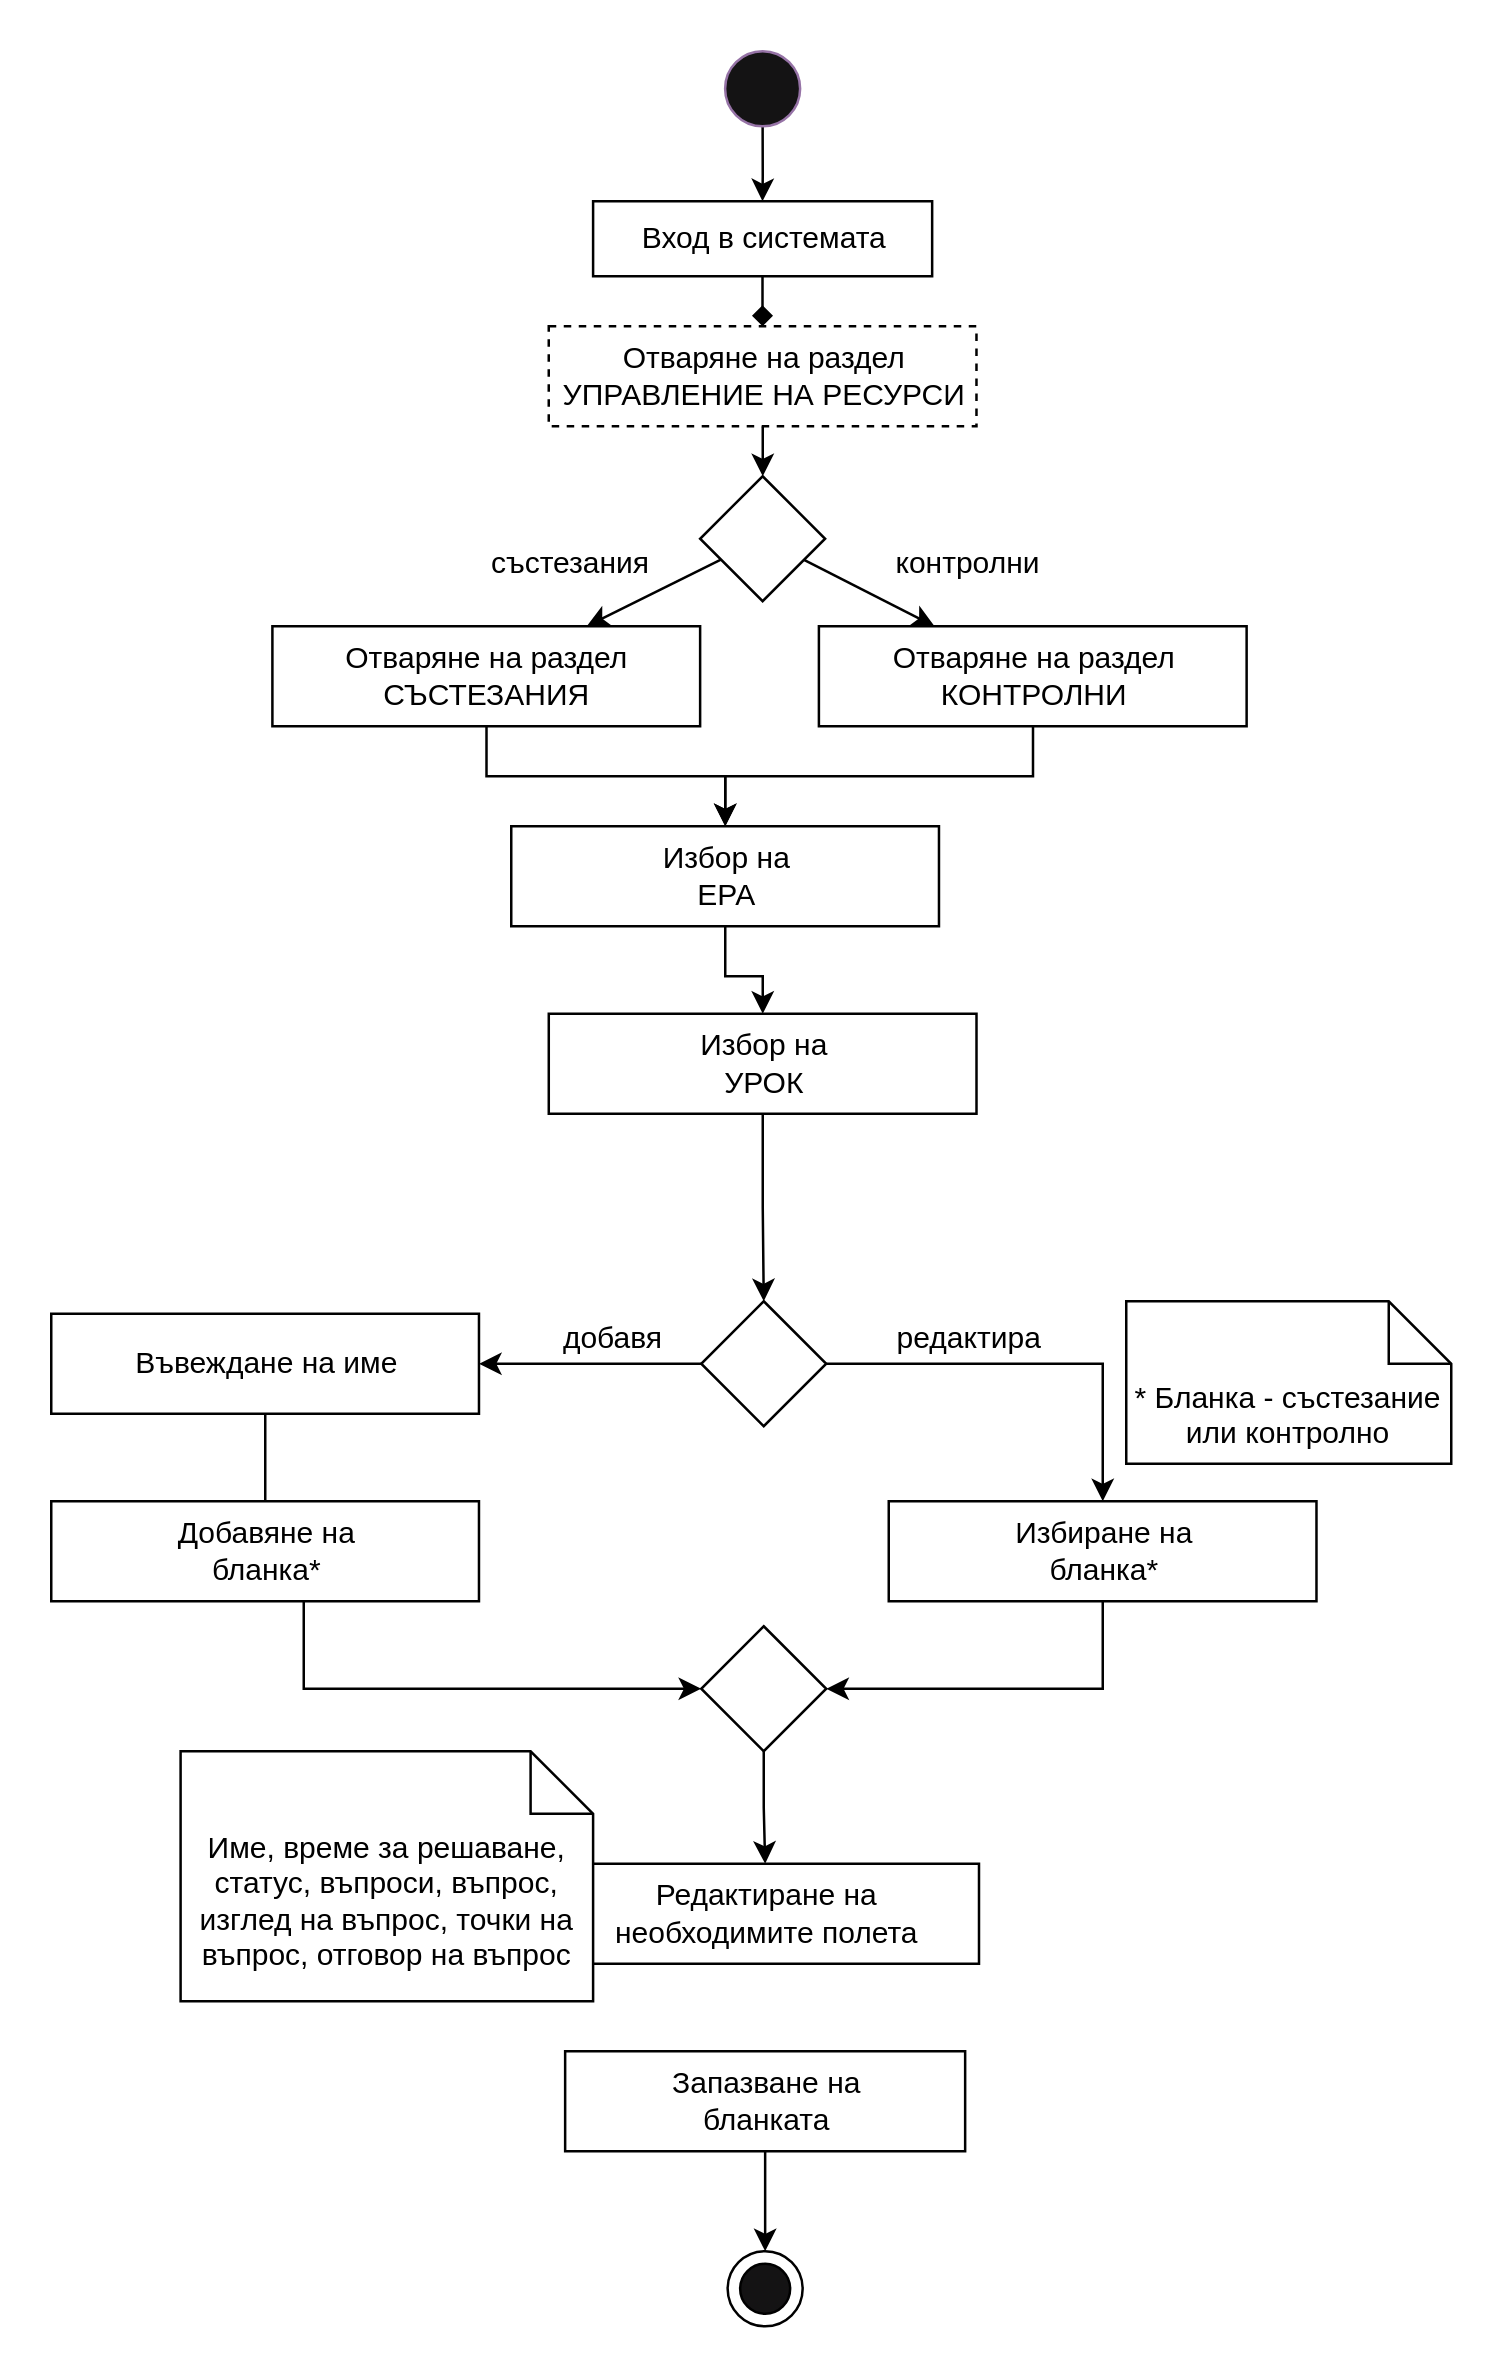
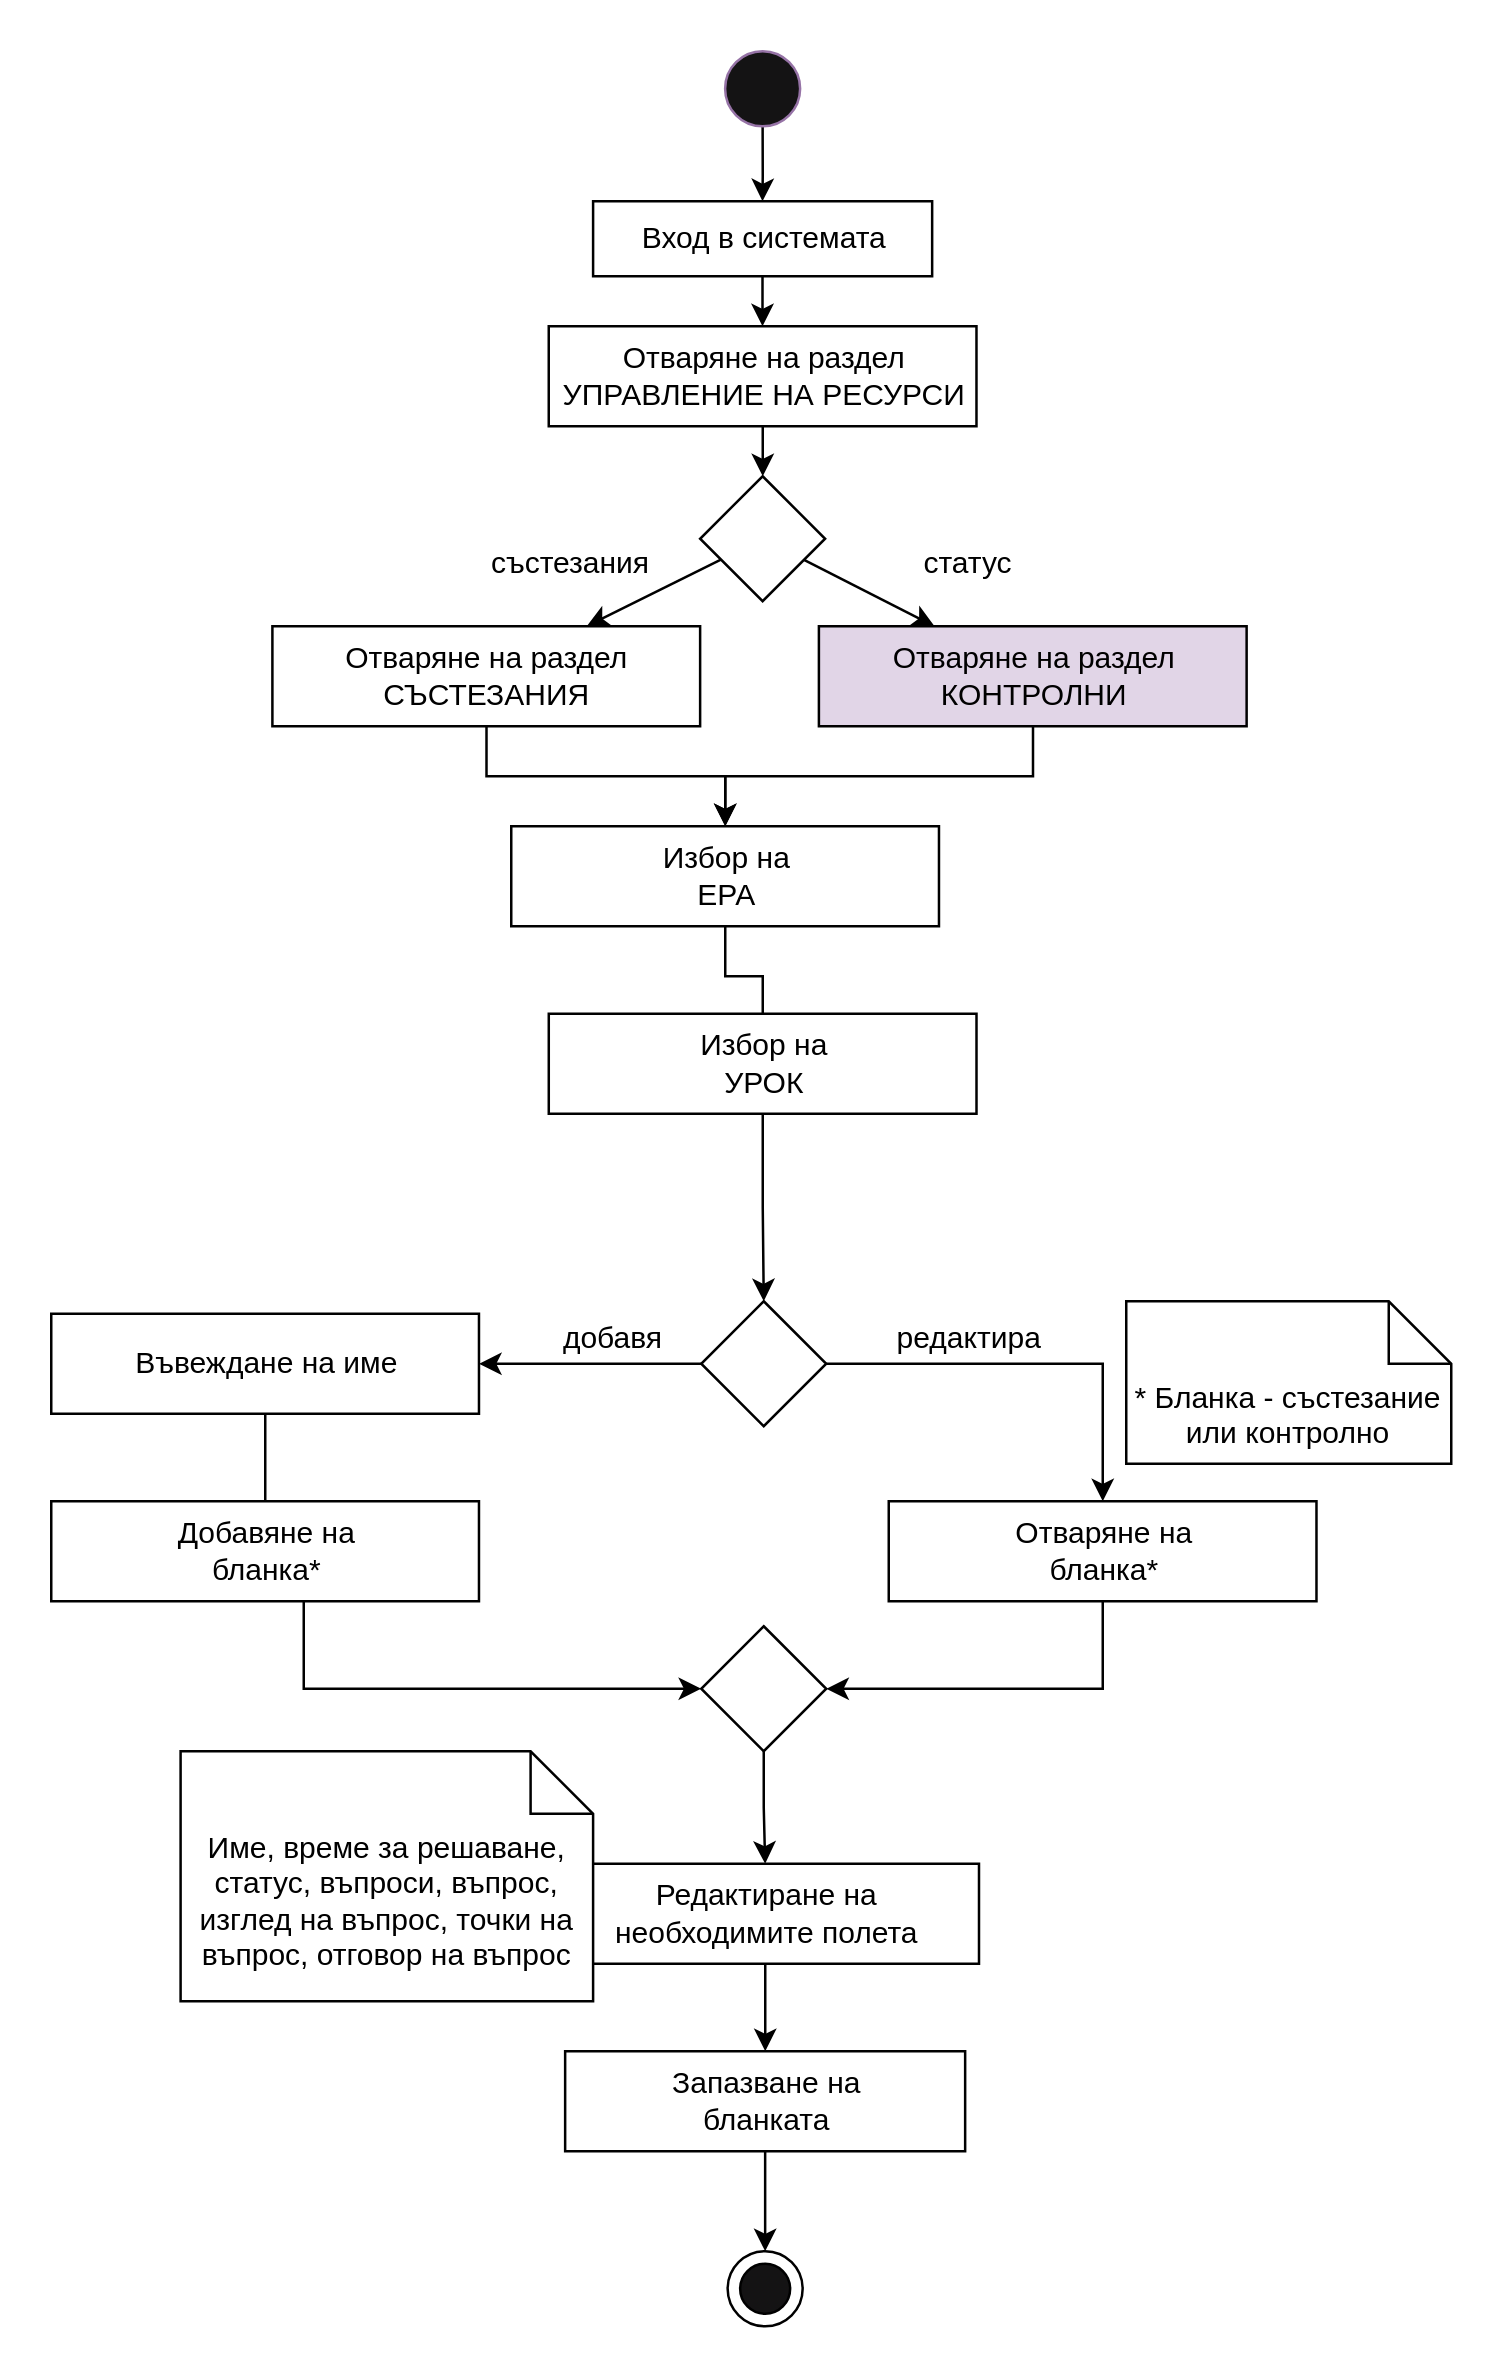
edge "Вход в системата" -> "Отваряне на раздел УПРАВЛЕНИЕ НА РЕСУРСИ": arrowhead diamond -> classic
node "Отваряне на раздел УПРАВЛЕНИЕ НА РЕСУРСИ": style dashed -> solid
node "контролни": label "контролни" -> "статус"
node "Отваряне на раздел КОНТРОЛНИ": fillcolor #ffffff -> #e1d5e7
edge "Избор на ЕРА" -> "Избор на УРОК": arrowhead classic -> none
node "Избиране на бланка*": label "Избиране на бланка*" -> "Отваряне на бланка*"
edge "Редактиране на необходимите полета" -> "Запазване на бланката": added
